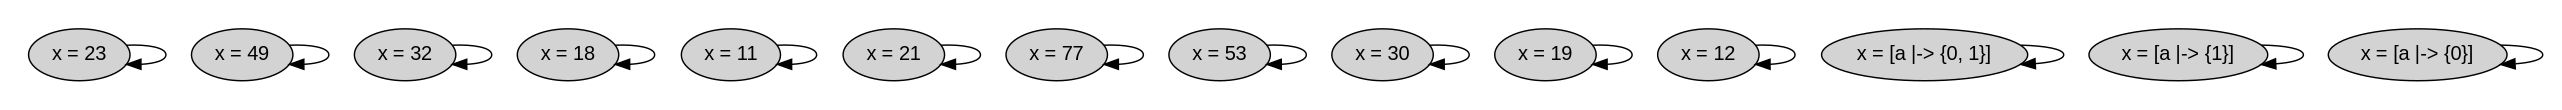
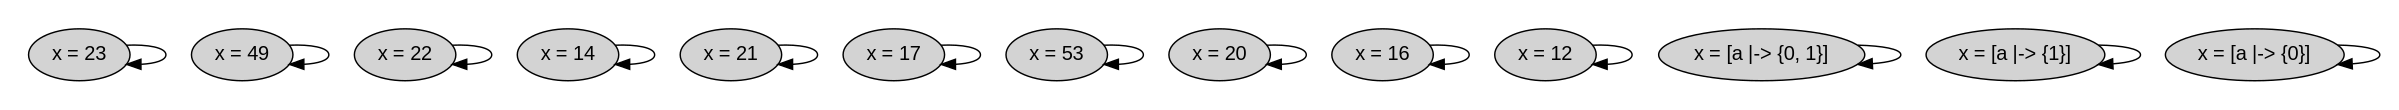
node "x = 32": label "x = 32" -> "x = 22"
node "x = 18": removed
node "x = 11": label "x = 11" -> "x = 14"
node "x = 77": label "x = 77" -> "x = 17"
node "x = 30": label "x = 30" -> "x = 20"
node "x = 19": label "x = 19" -> "x = 16"
